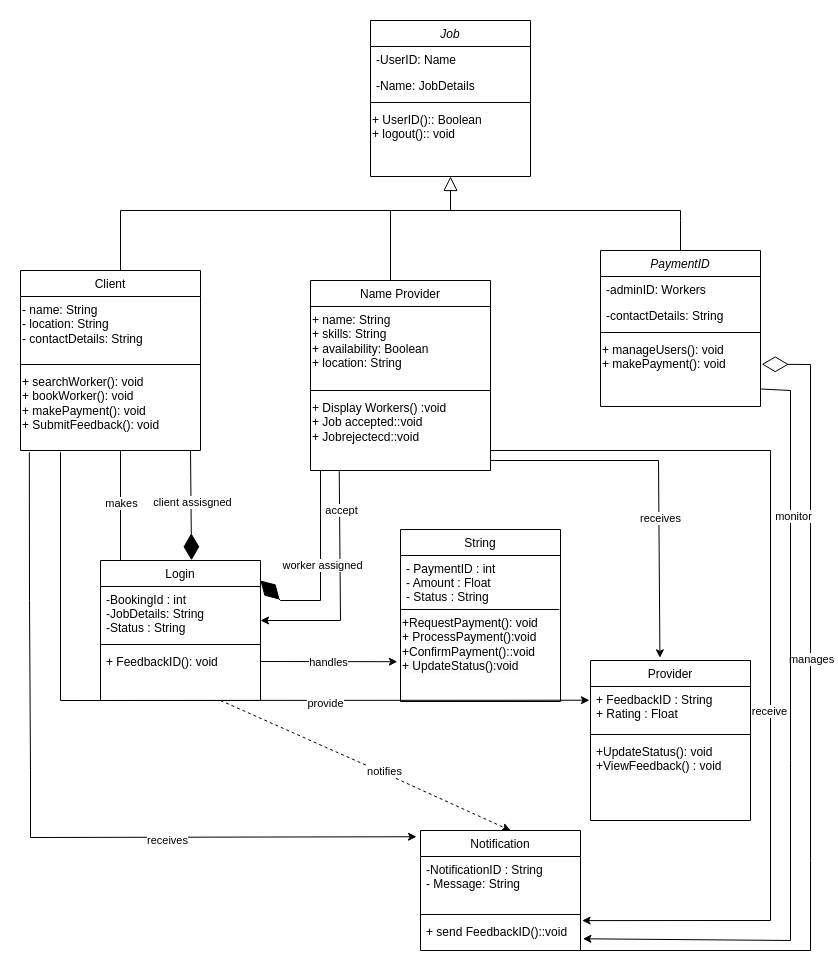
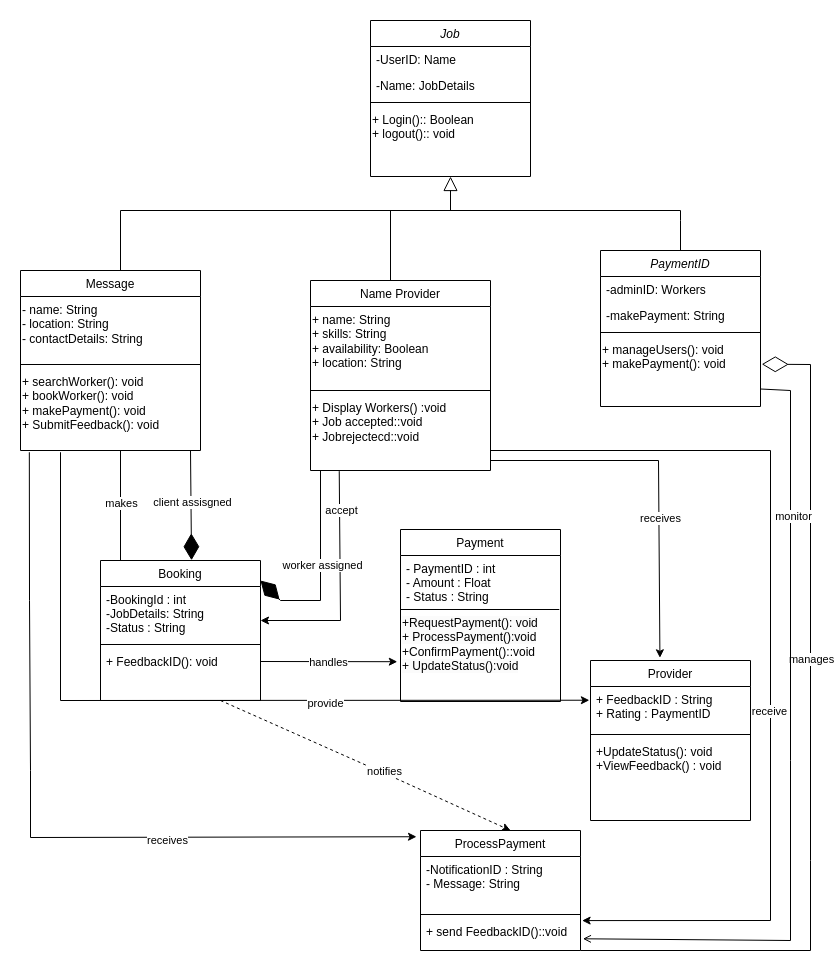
node "+ UserID():: Boolean + logout():: void": label "+ UserID():: Boolean + logout():: void" -> "+ Login():: Boolean + logout():: void"
node "Client": label "Client" -> "Message"
node "-contactDetails: String": label "-contactDetails: String" -> "-makePayment: String"
node "String": label "String" -> "Payment"
node "Login": label "Login" -> "Booking"
node "+ FeedbackID : String + Rating : Float": label "+ FeedbackID : String + Rating : Float" -> "+ FeedbackID : String + Rating : PaymentID"
node "Notification": label "Notification" -> "ProcessPayment"
edge "+ manageUsers(): void + makePayment(): void" -> "+ send FeedbackID()::void": arrowhead classic -> open
